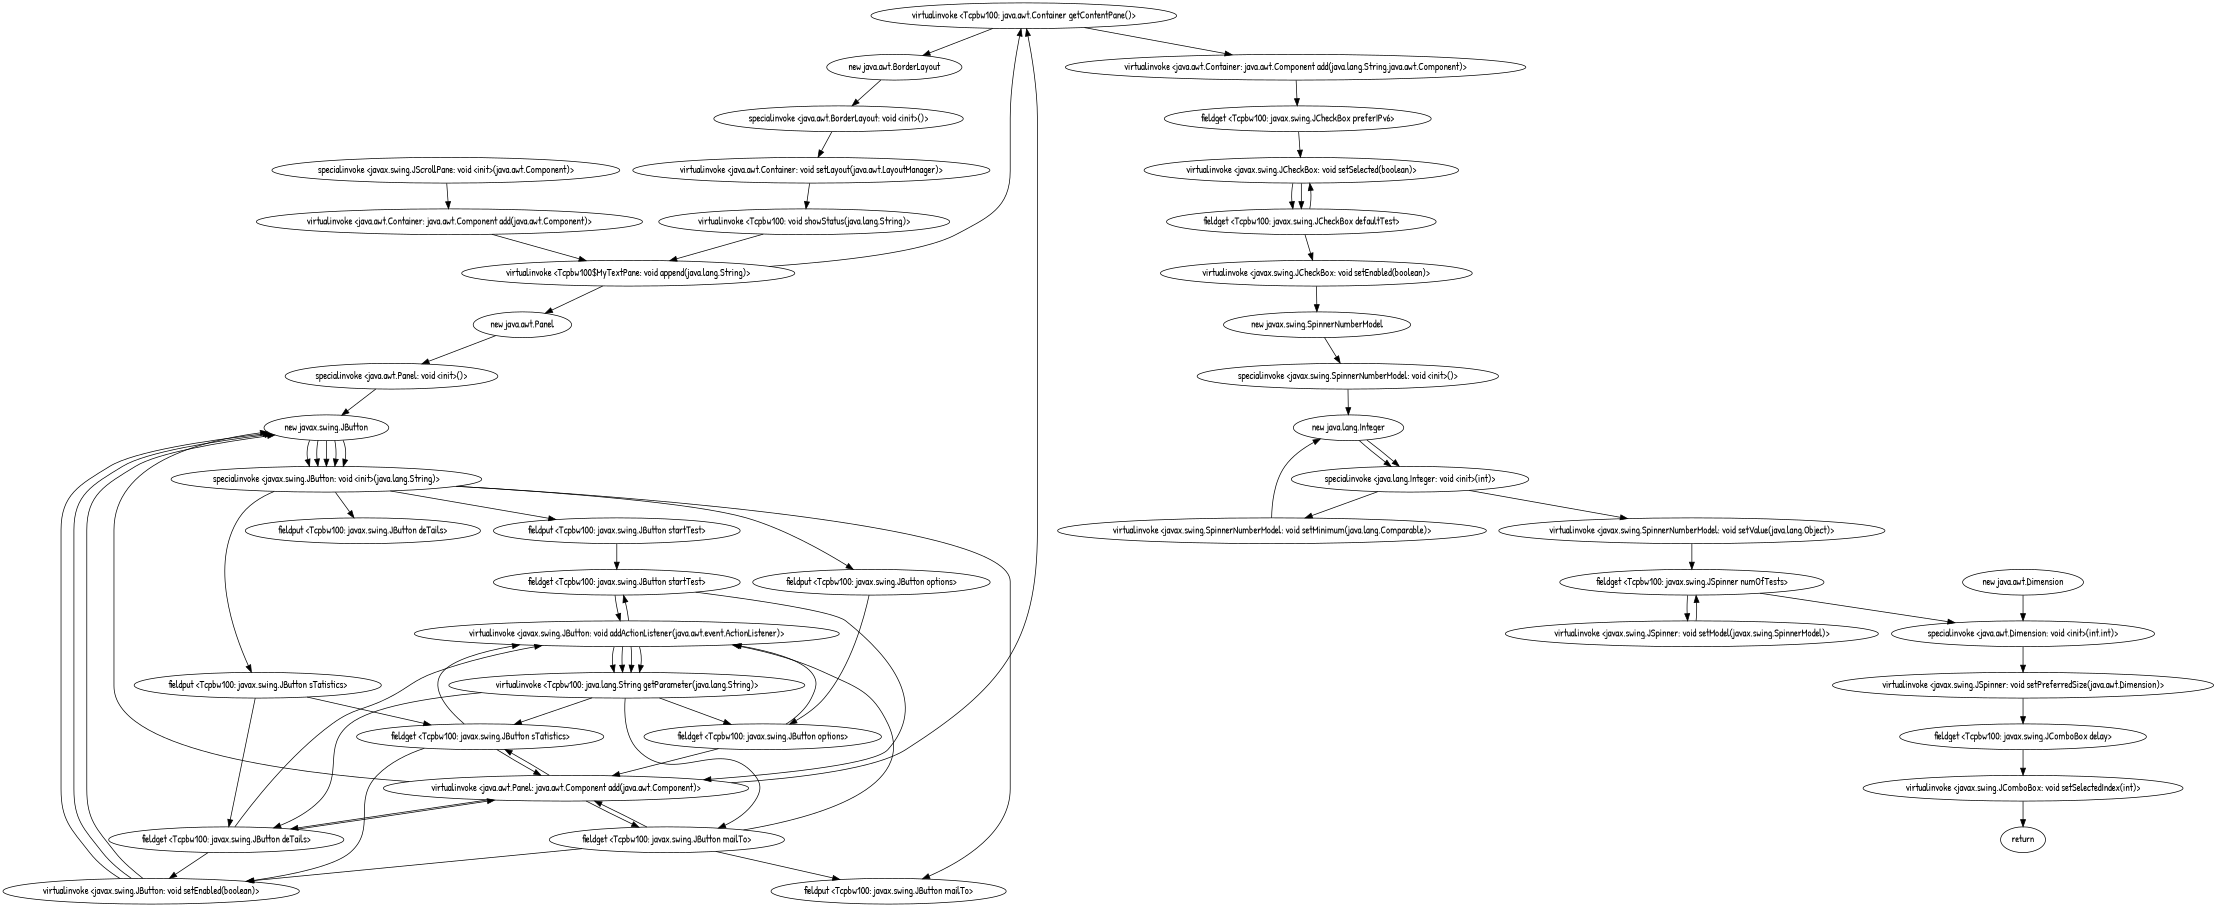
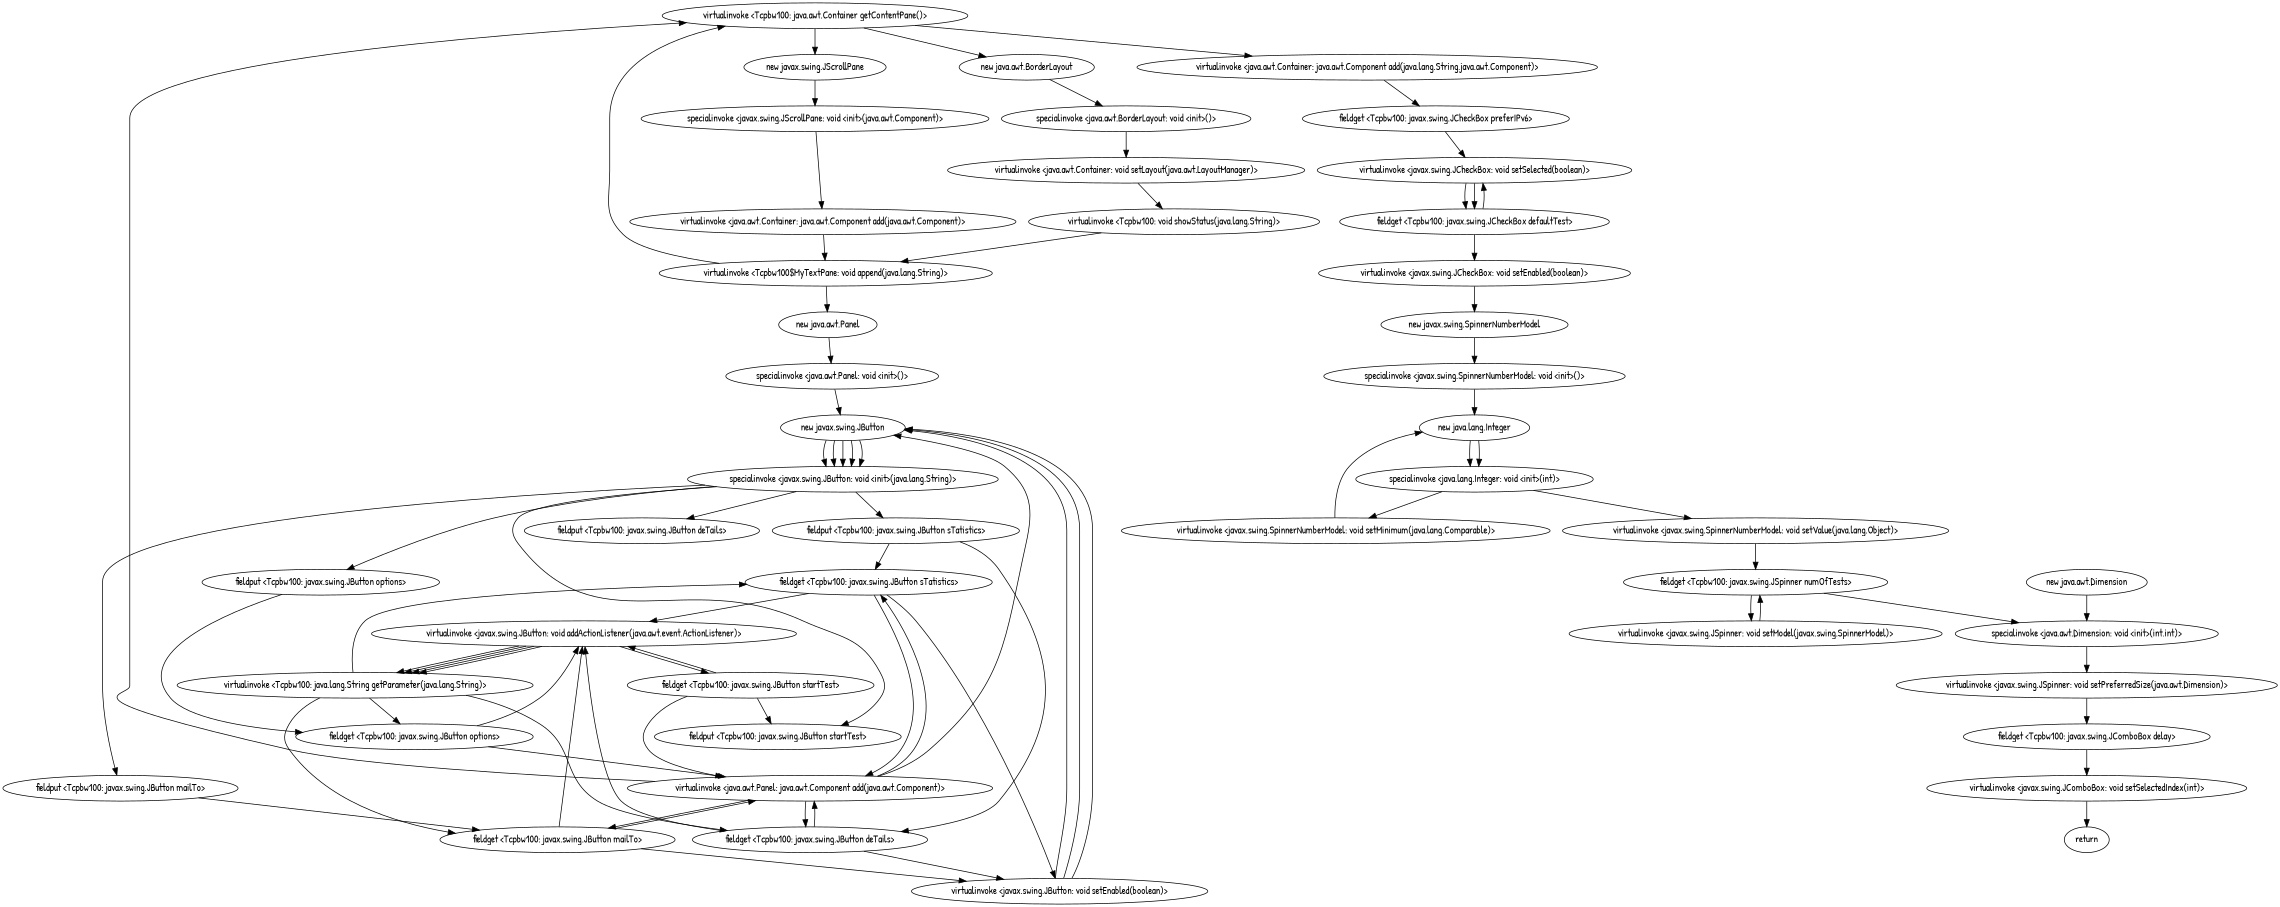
node "new javax.swing.JScrollPane": added
edge "fieldput <Tcpbw100: javax.swing.JButton startTest>" -> "fieldget <Tcpbw100: javax.swing.JButton startTest>": reversed
edge "fieldget <Tcpbw100: javax.swing.JButton mailTo>" -> "fieldput <Tcpbw100: javax.swing.JButton mailTo>": reversed
